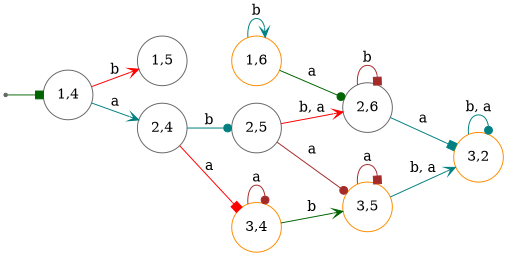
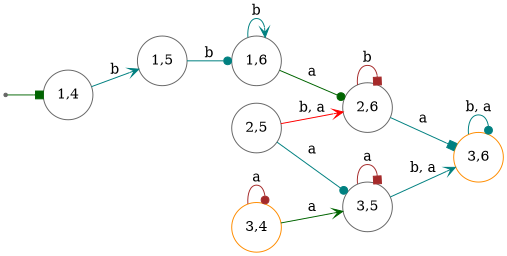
edge "1,5" -> "1,6": added, label "b"
node "1,6": color darkorange -> gray40
edge "1,4" -> "1,5": color red -> teal
node "2,4": removed
node "3,2": label "3,2" -> "3,6"
edge "2,5" -> "3,5": color brown -> teal
edge "3,4" -> "3,5": label "b" -> "a"
node "3,5": color darkorange -> gray40
